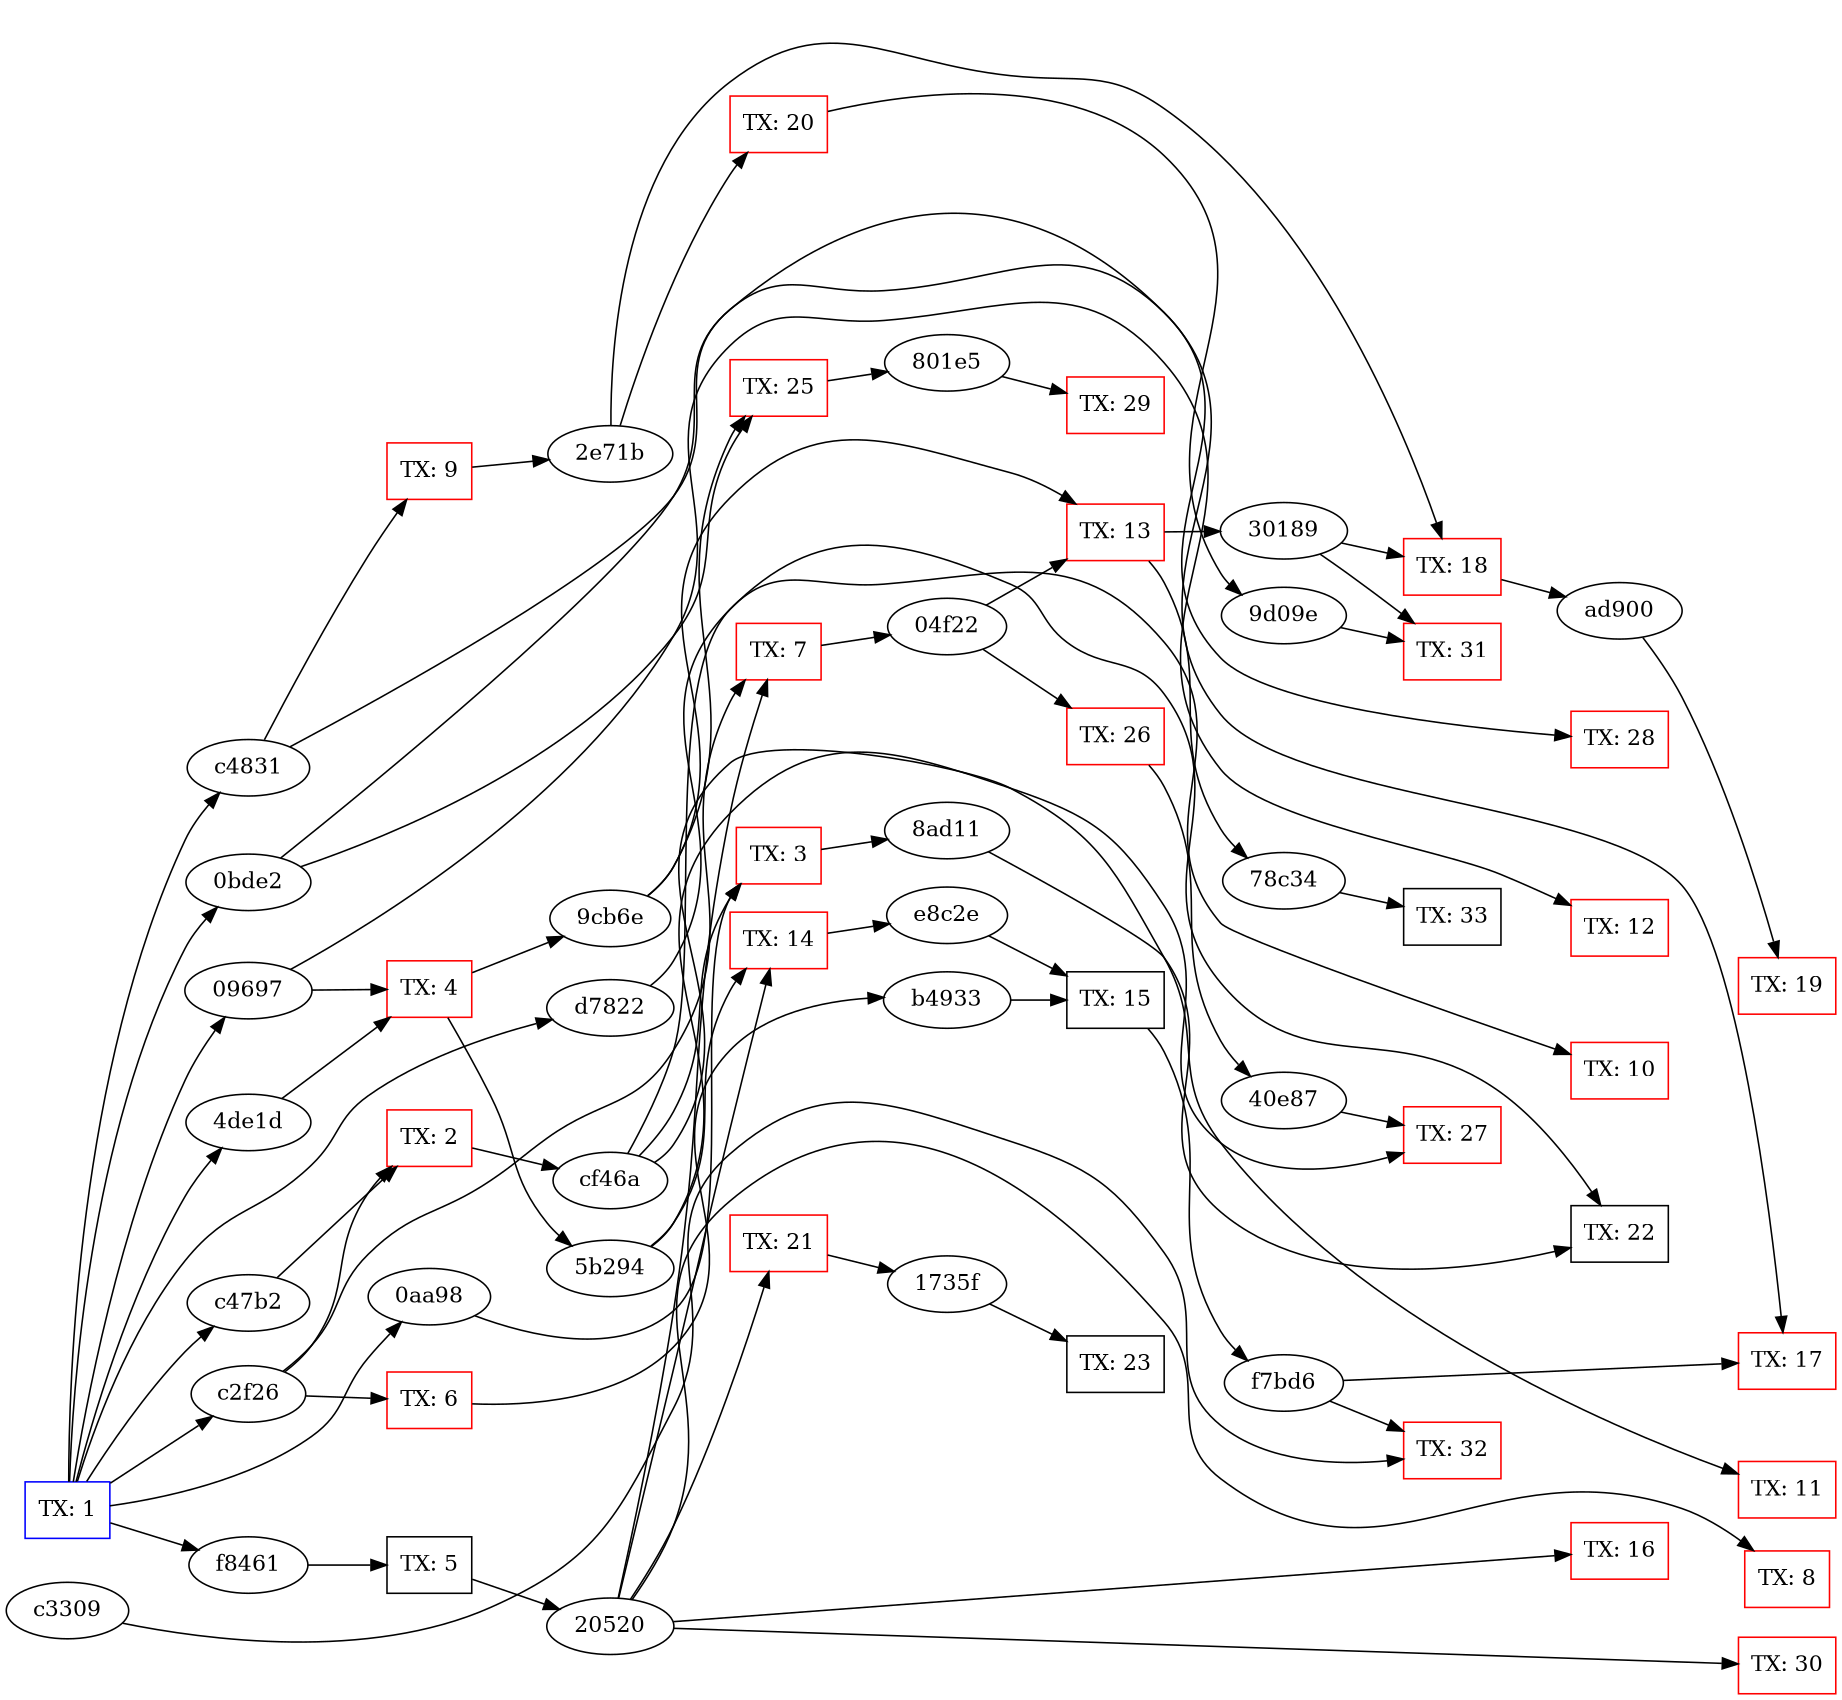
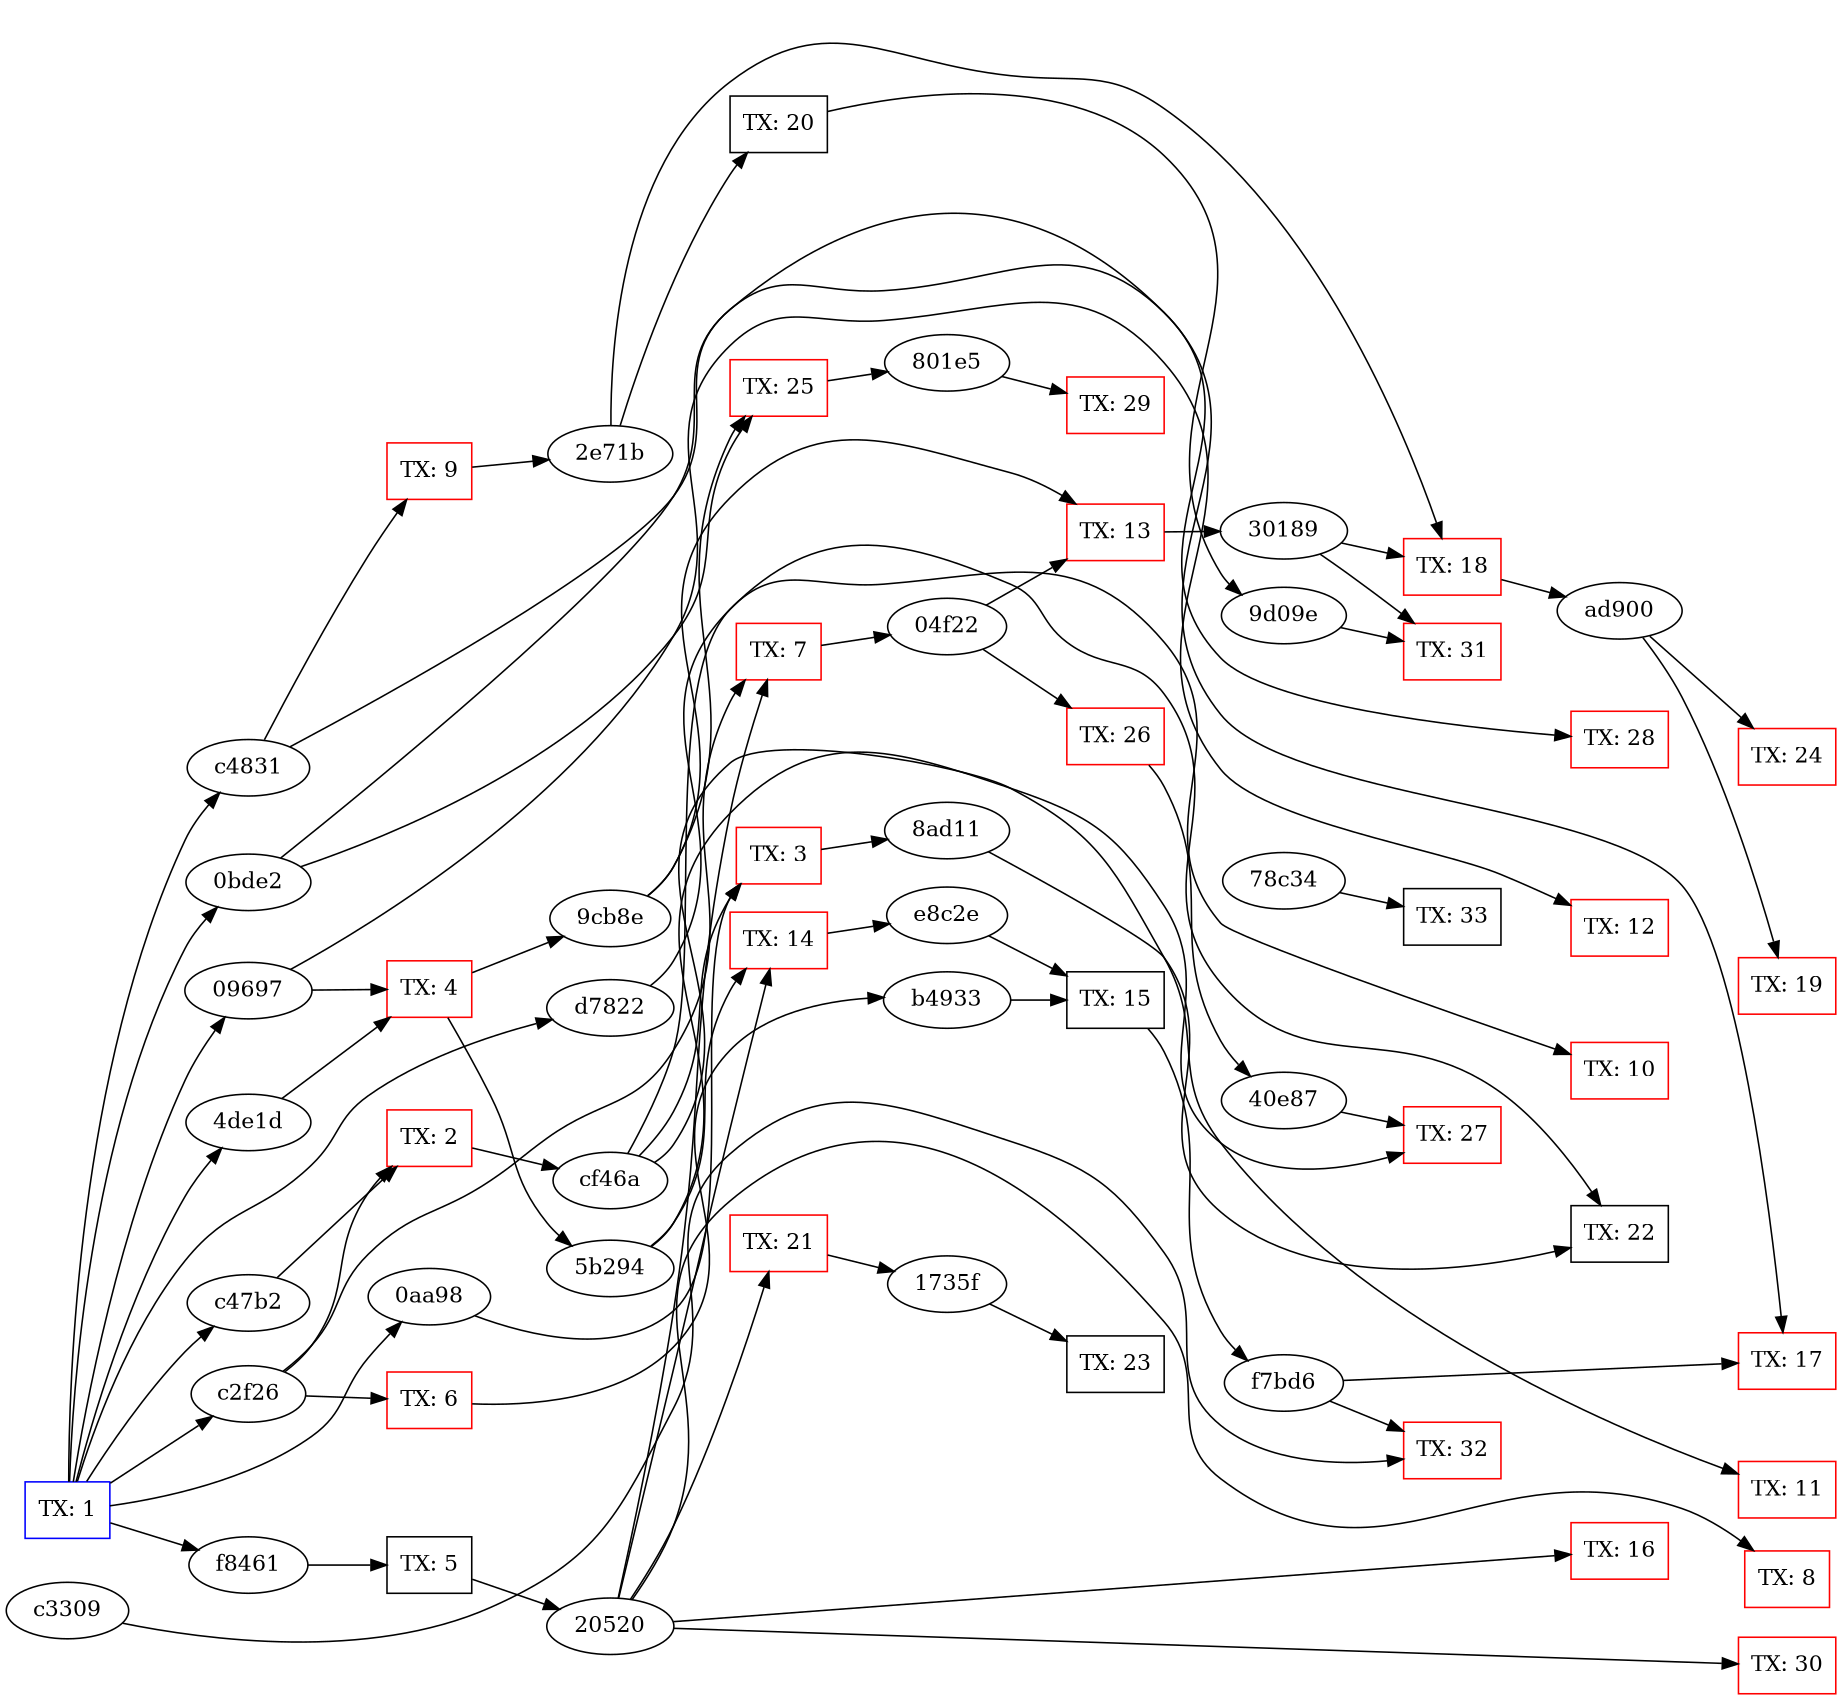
node "TX: 20": color red -> black
edge "TX: 13" -> "78c34": removed
node "TX: 24": added
node "9cb6e": label "9cb6e" -> "9cb8e"
